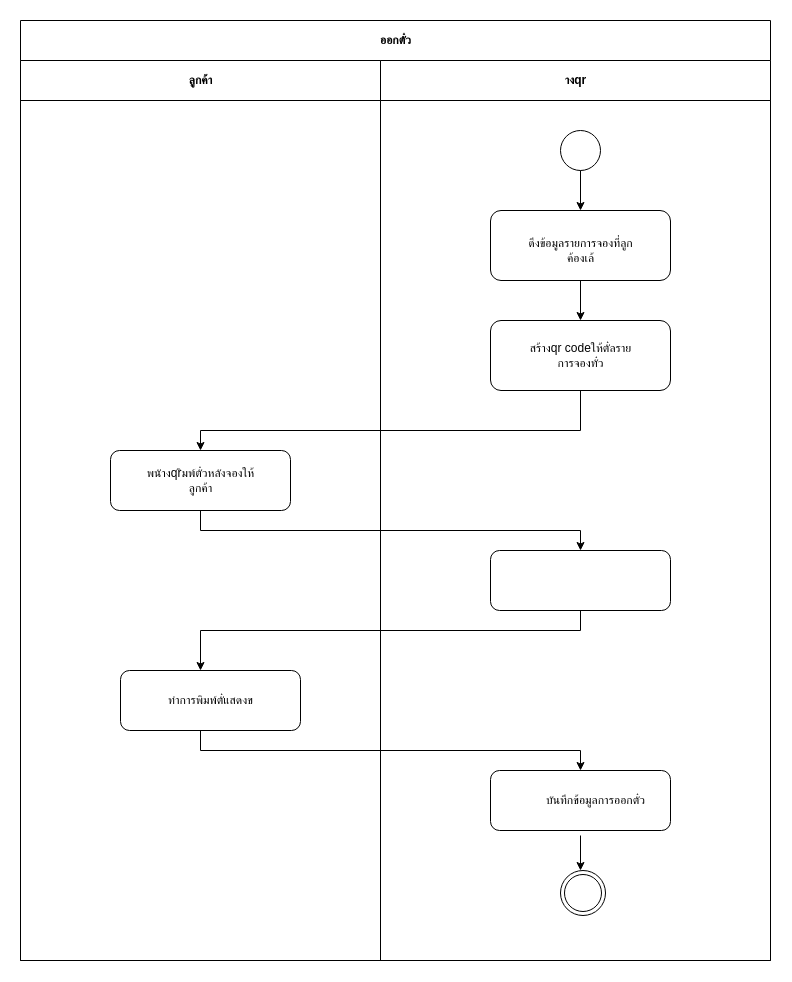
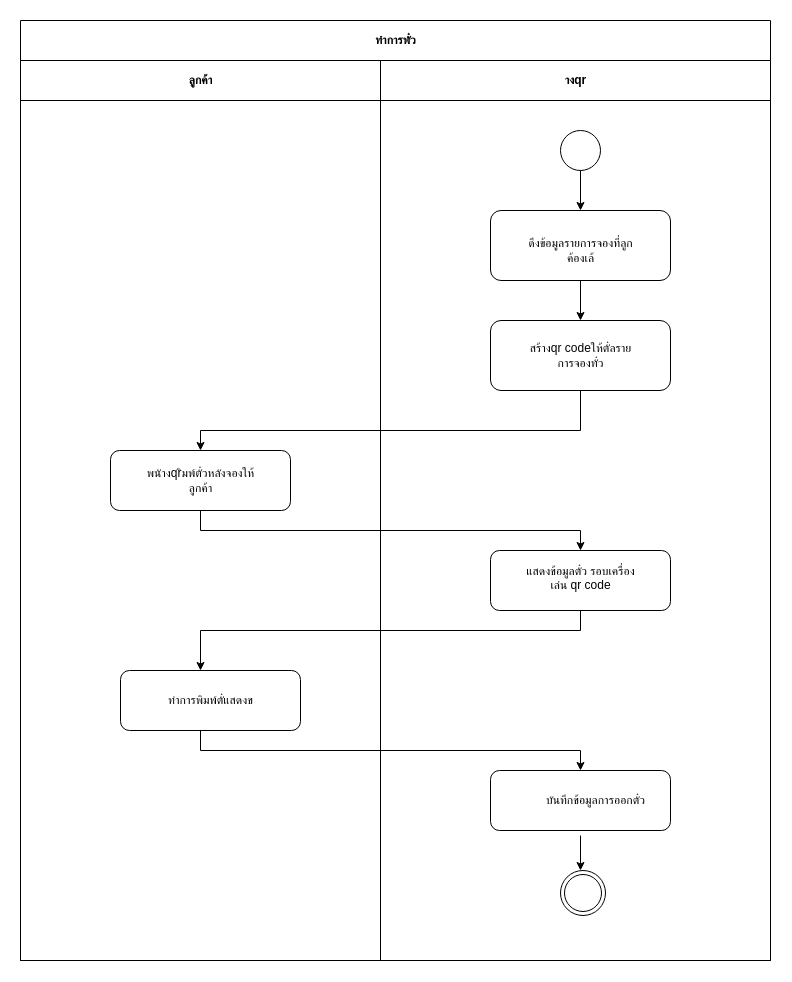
node "ออกตั๋ว": label "ออกตั๋ว" -> "ทำการพั๋ว"
node "แสดงข้อมูลตั๋ว รอบเครื่องเล่น qr code": added
